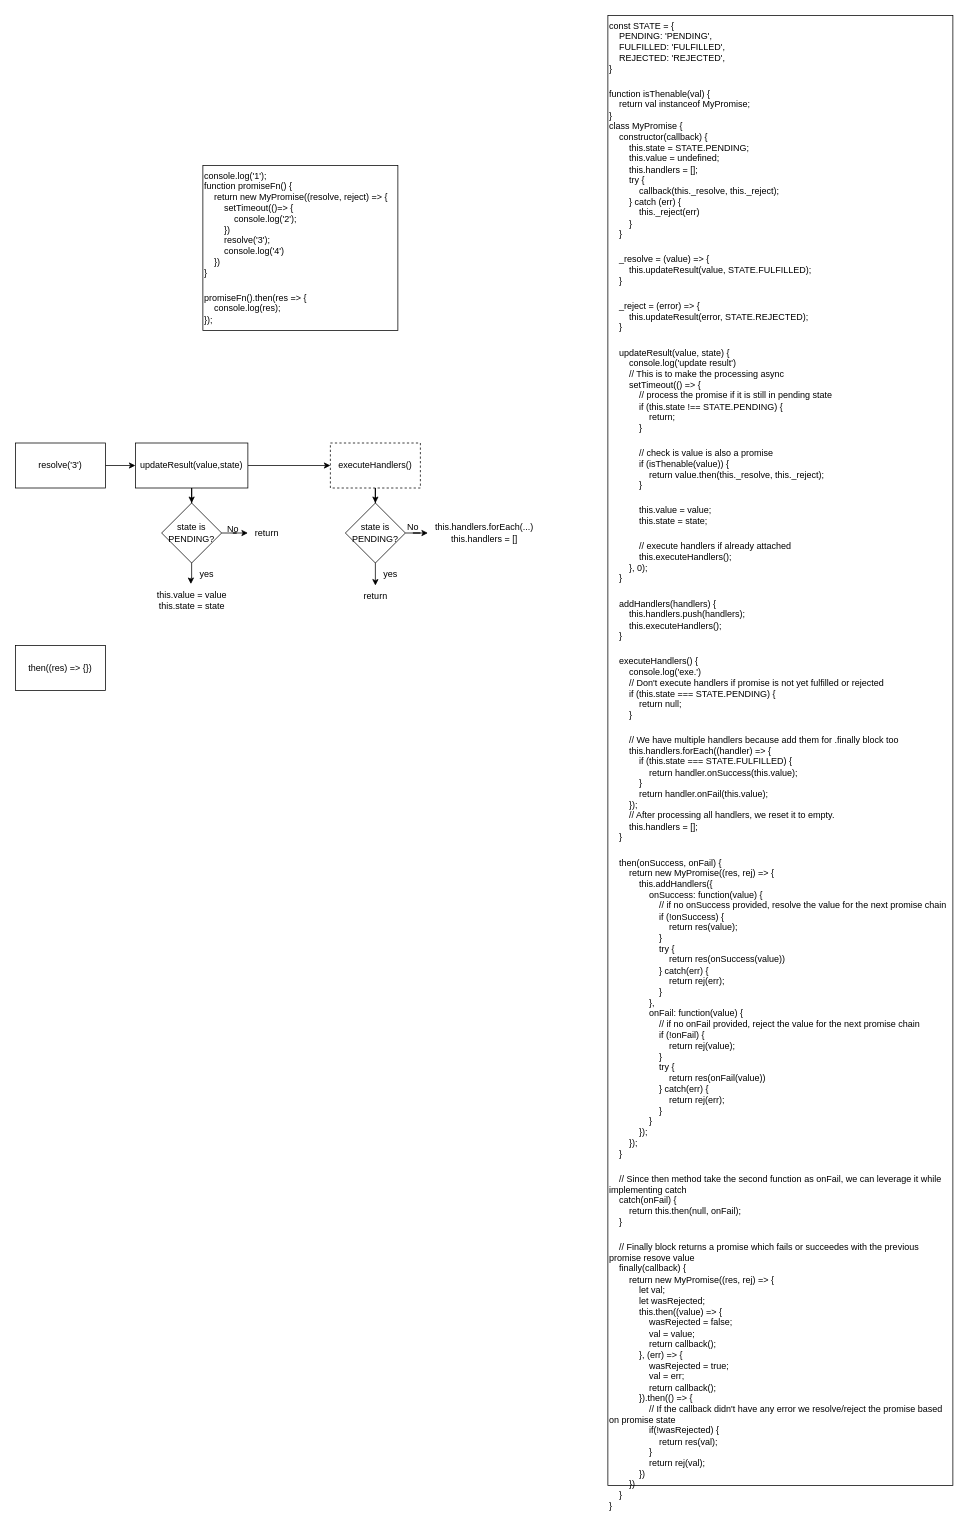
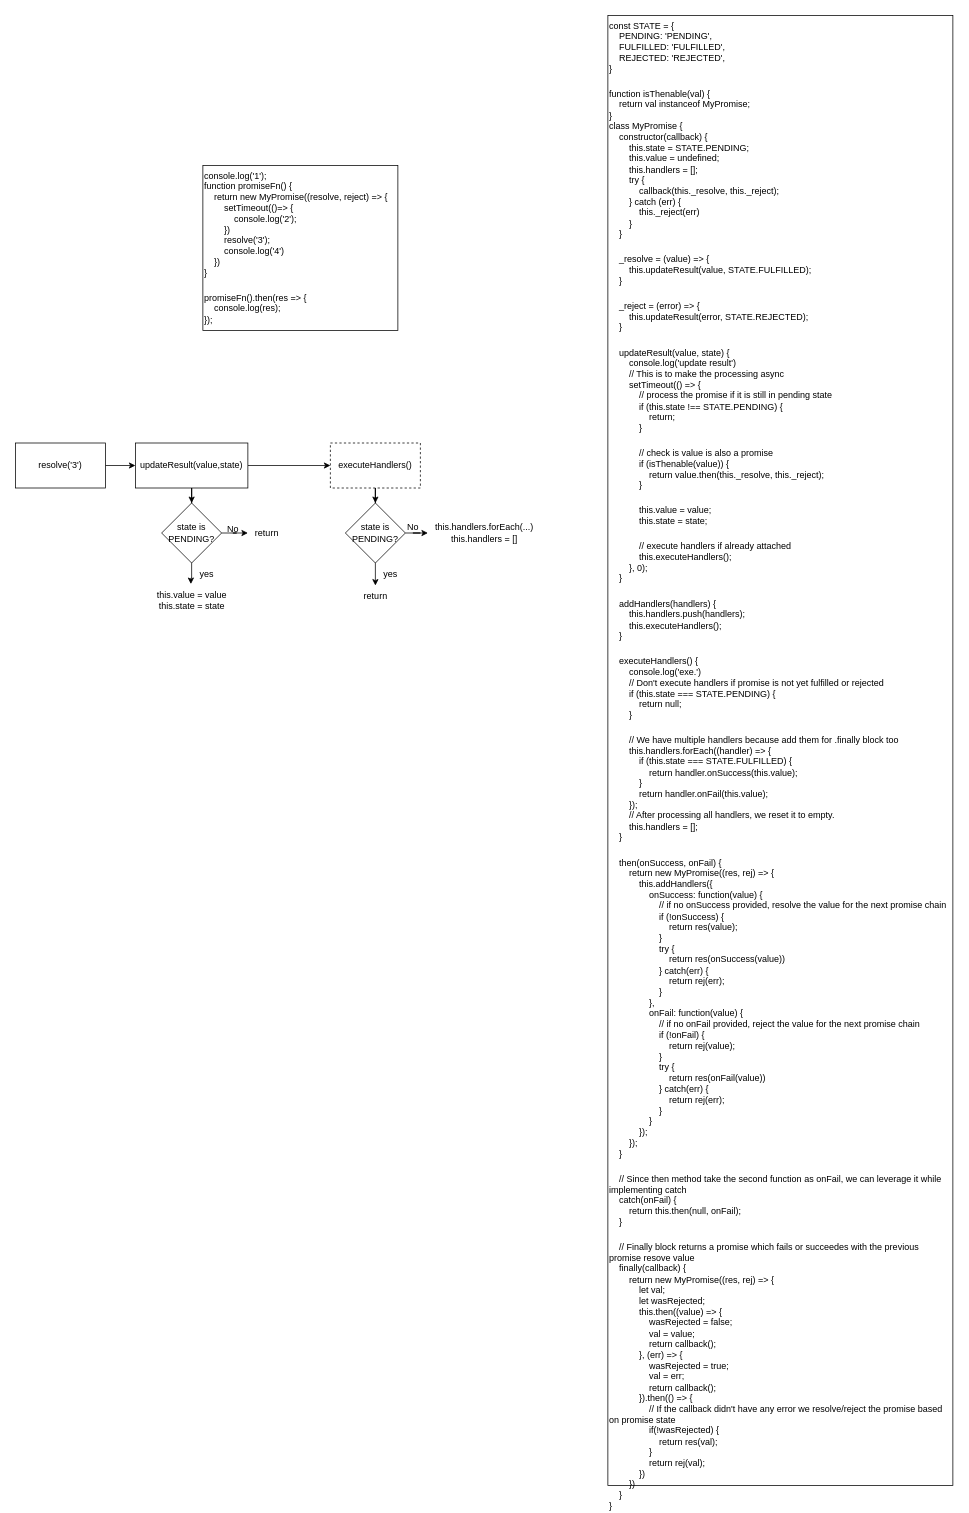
node "then((res) => {})": removed
